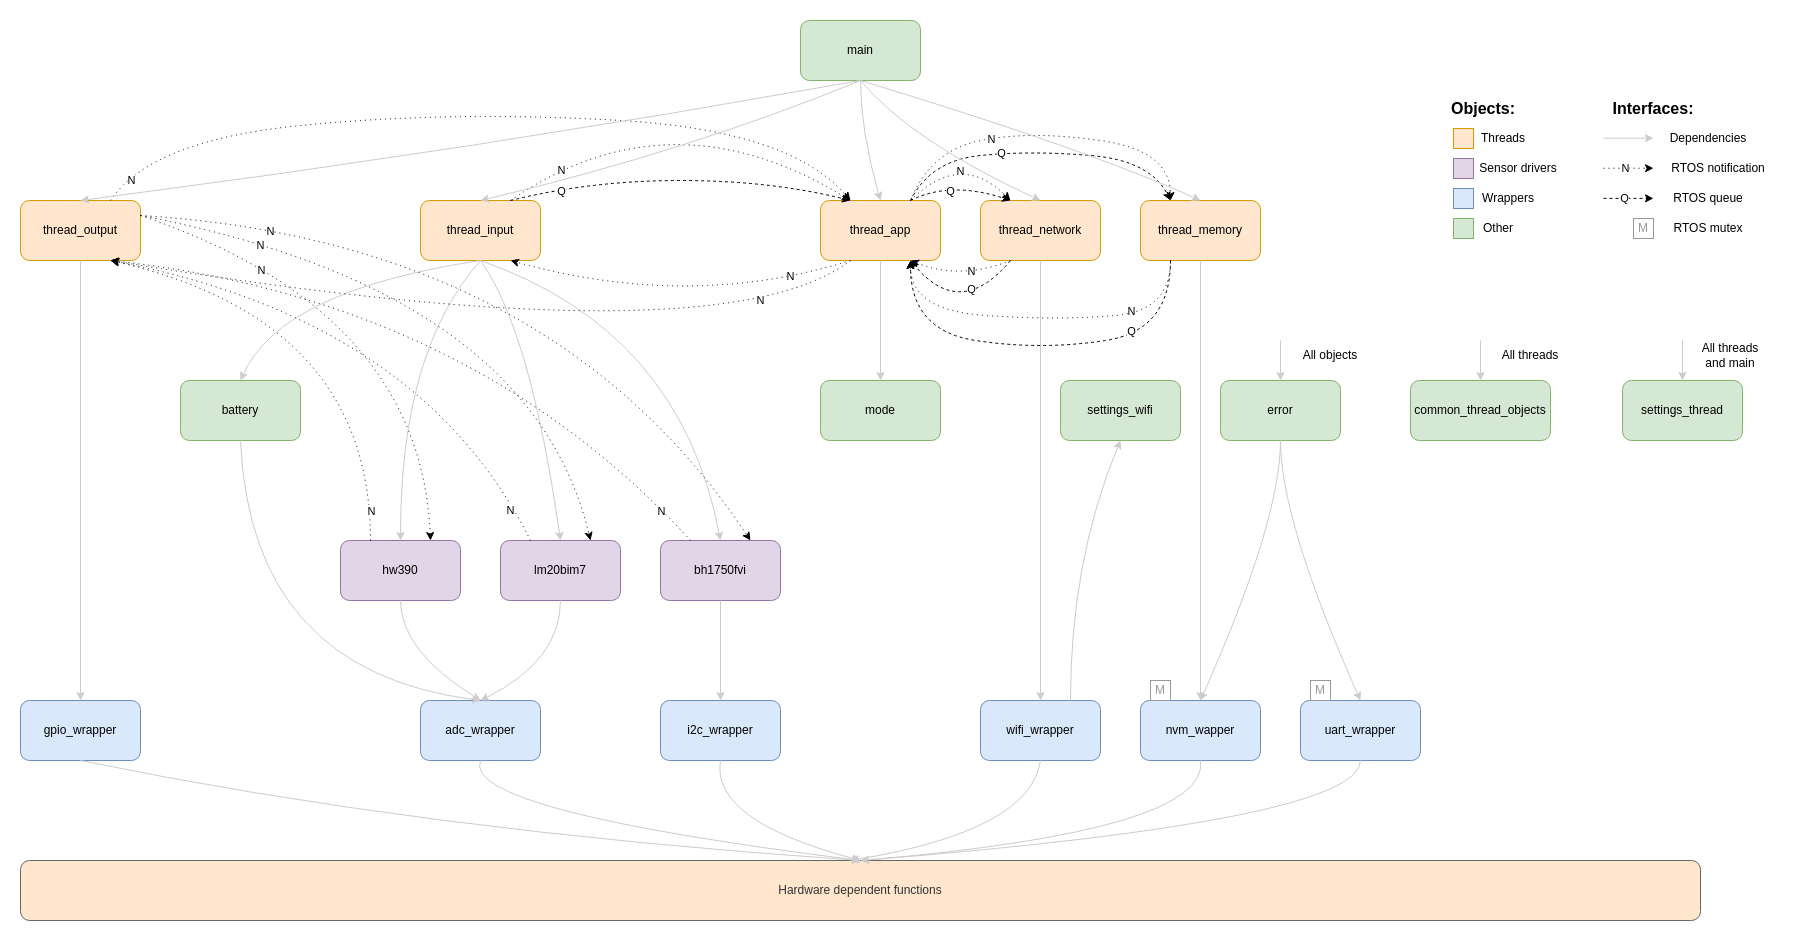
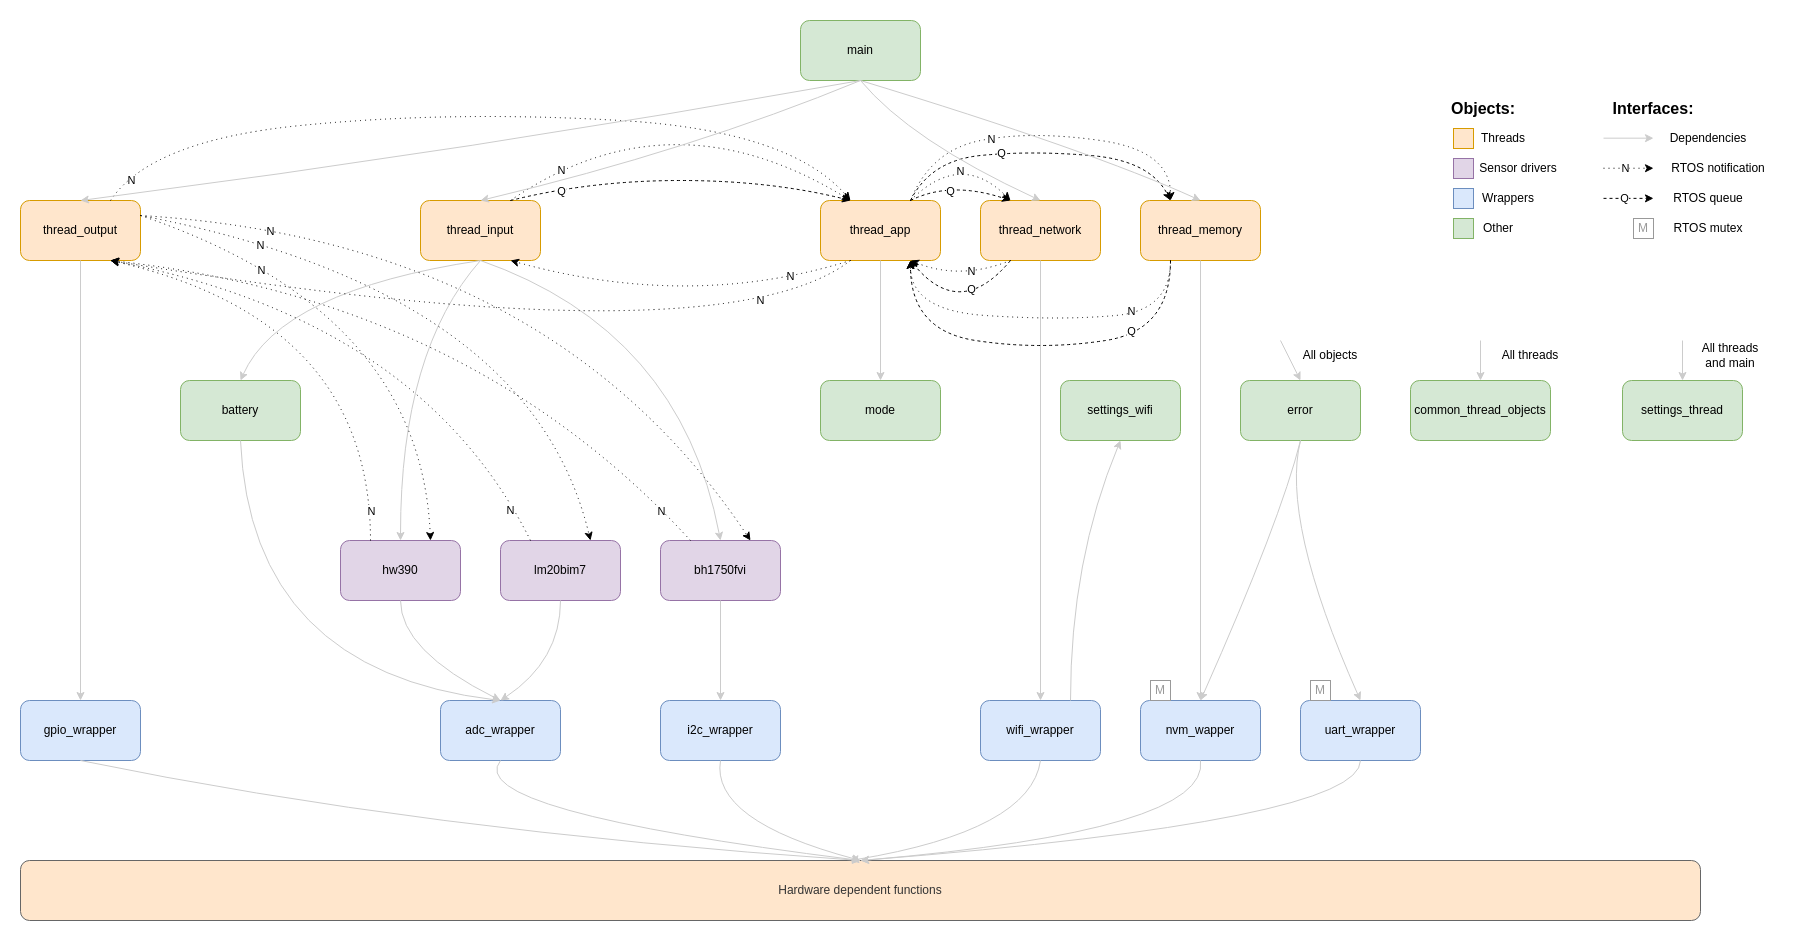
edge "main" -> "thread_app": removed
edge "thread_input" -> "lm20bim7": removed
node "error": moved (1281, 411) -> (1301, 411)
node "adc_wrapper": moved (481, 731) -> (501, 731)
